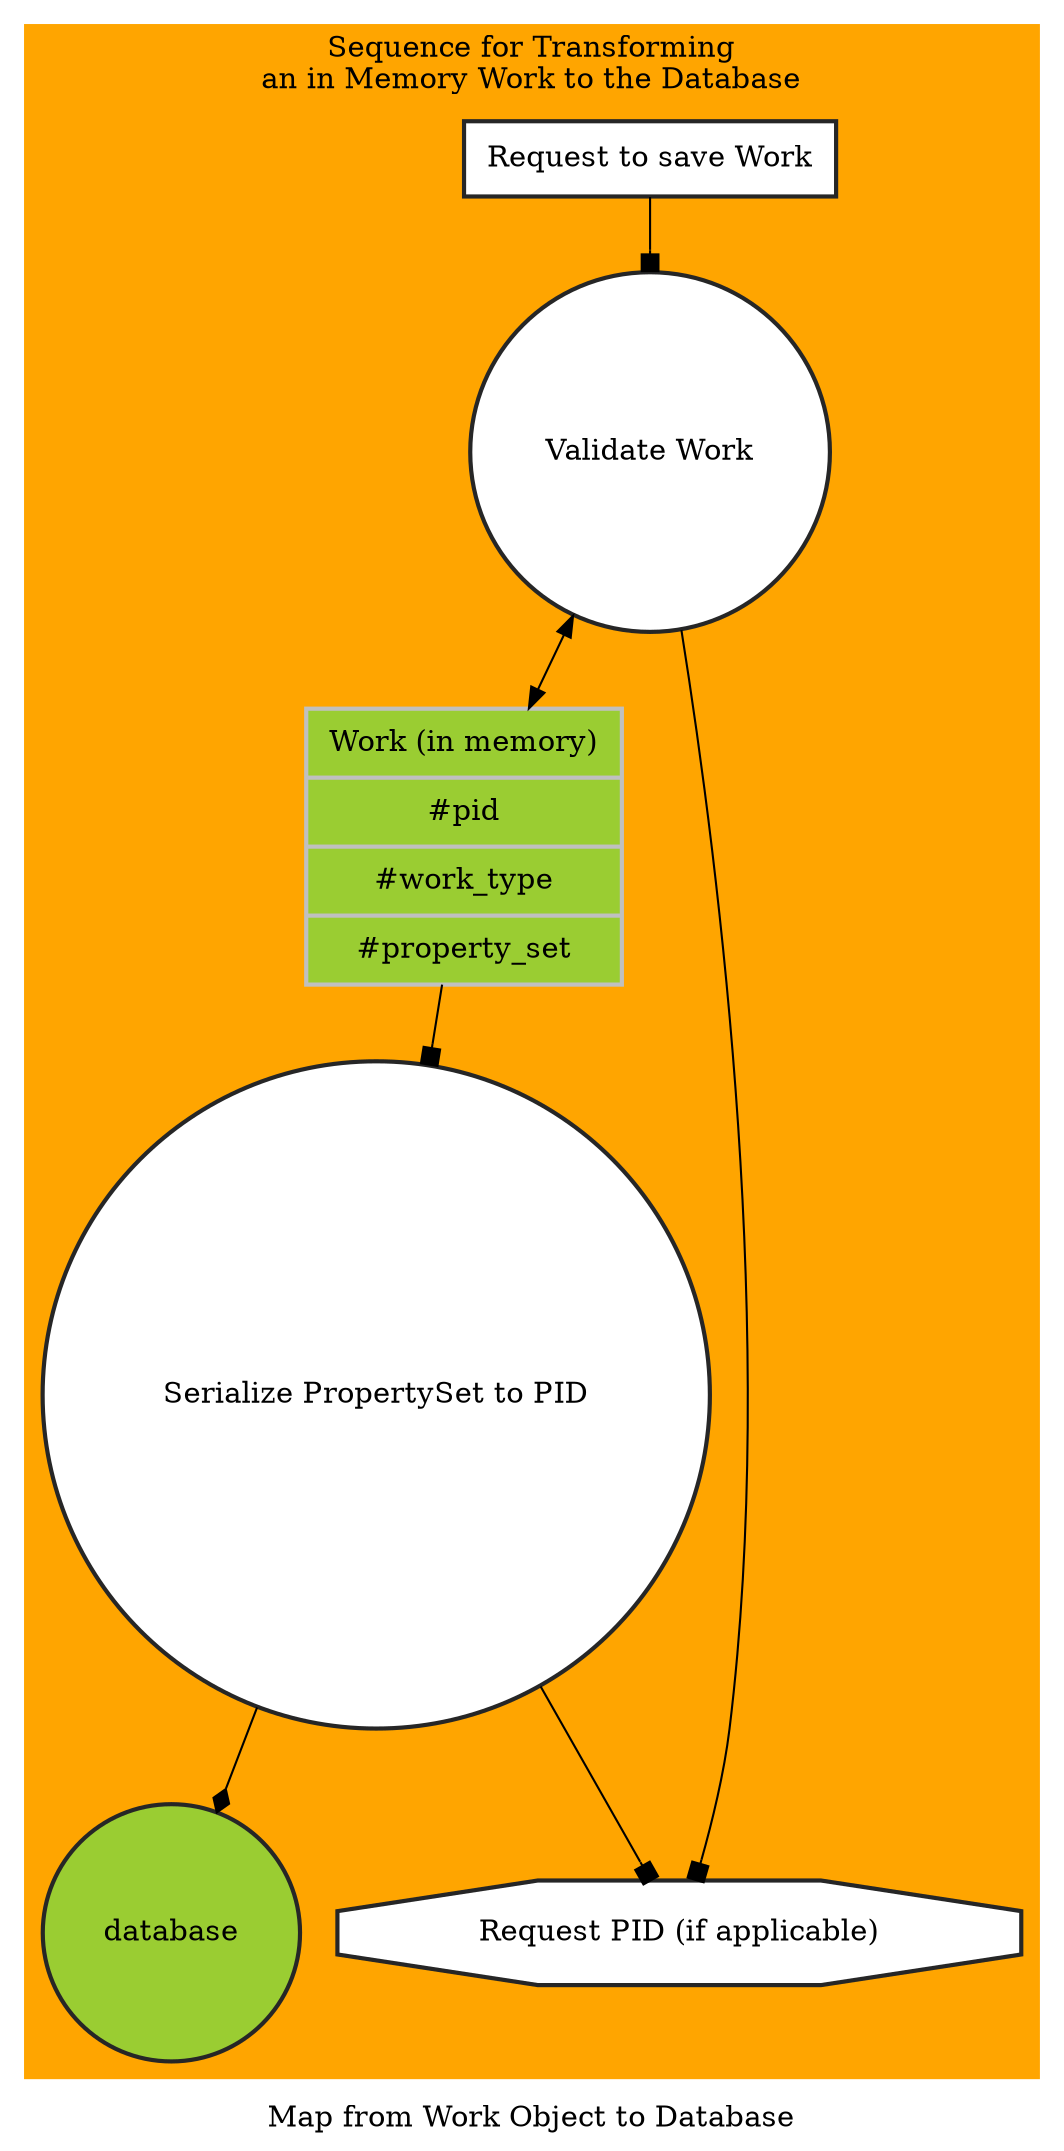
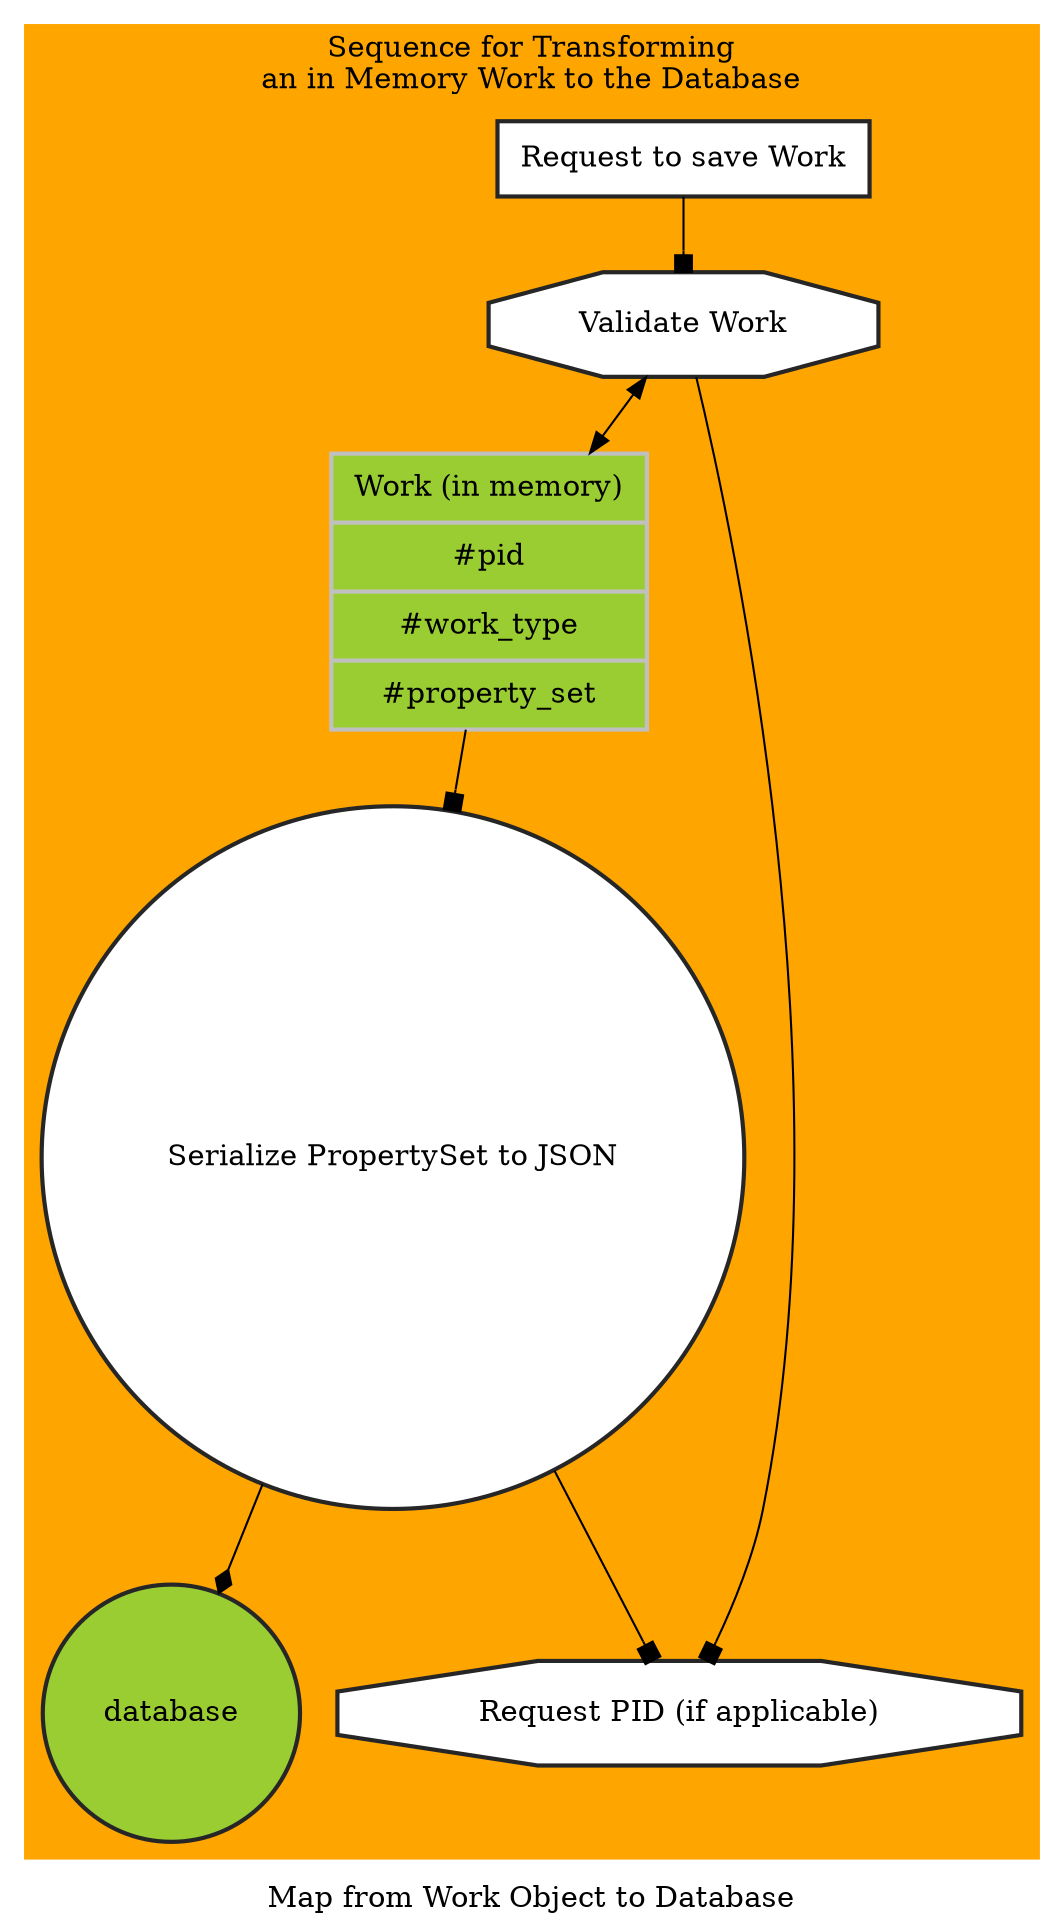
node "Validate Work": shape circle -> octagon
node "Serialize PropertySet to PID": label "Serialize PropertySet to PID" -> "Serialize PropertySet to JSON"
